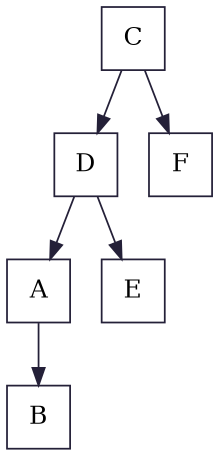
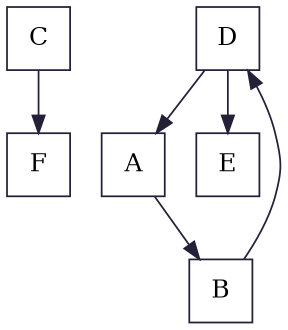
edge "C" -> "D": now "B" -> "D"
